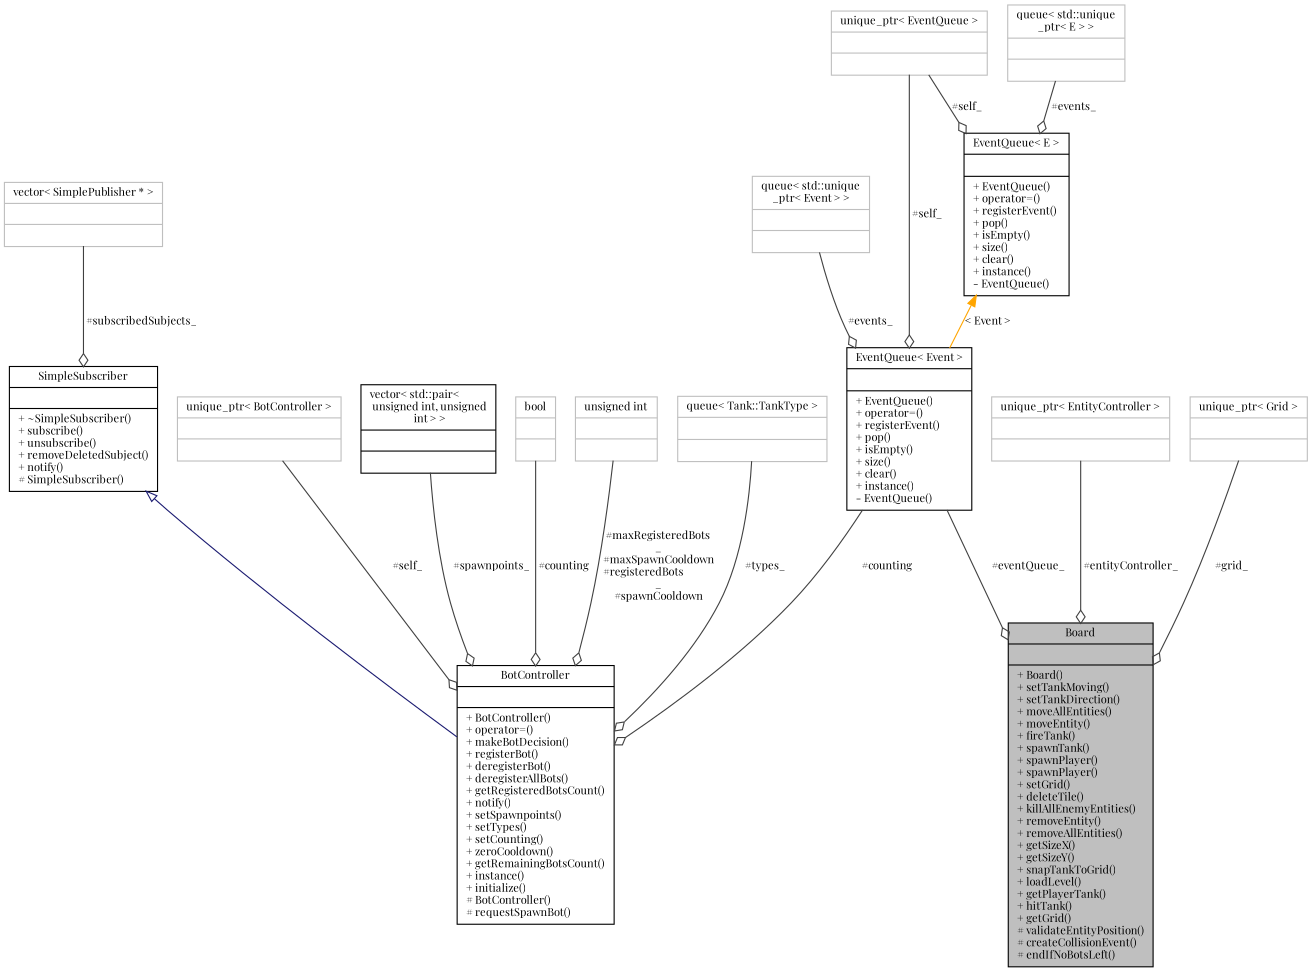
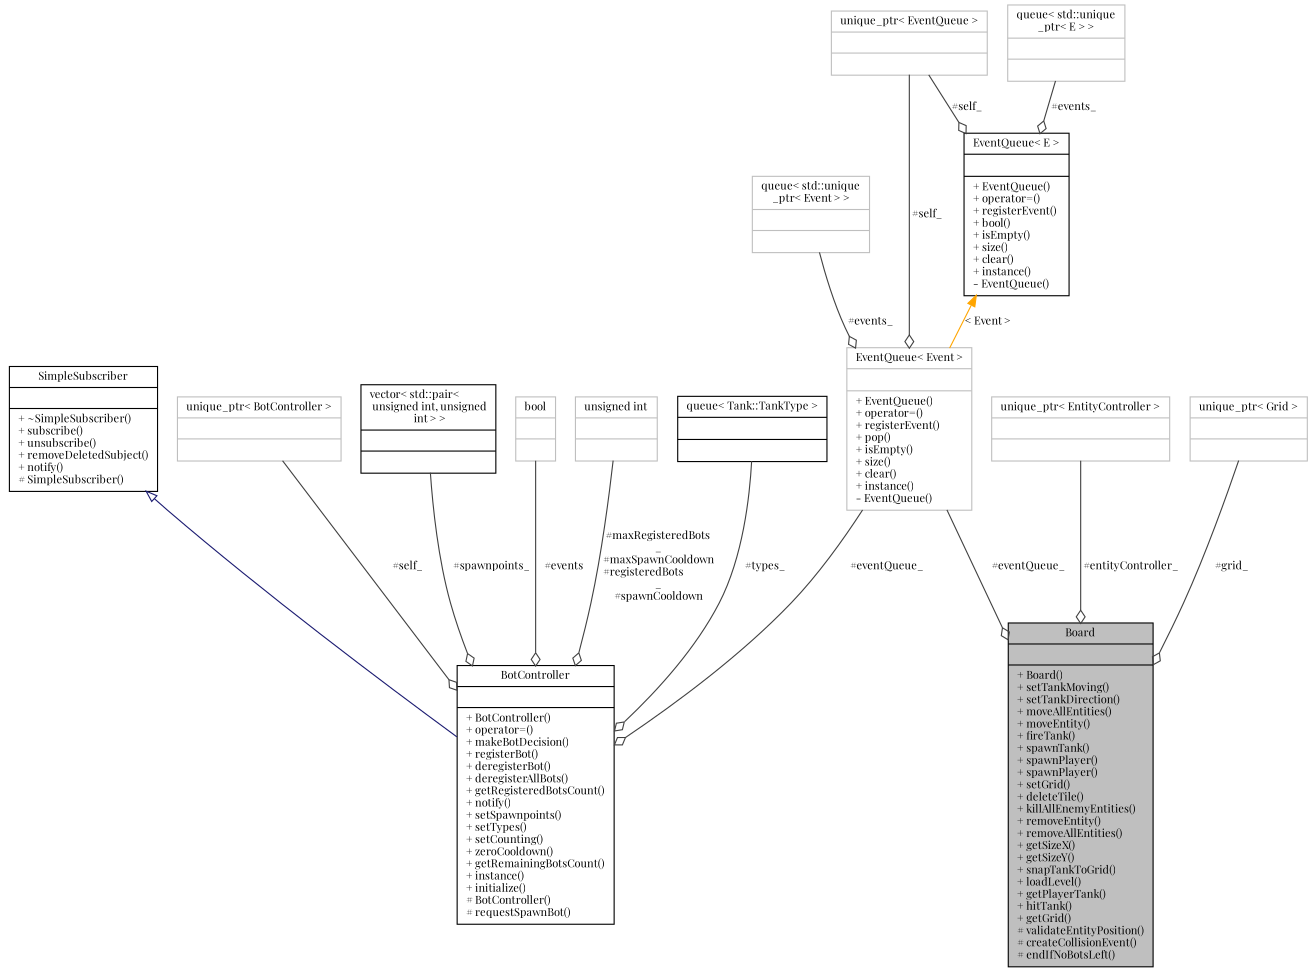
node "vector< SimplePublisher * >": removed
node "EventQueue< E >": text "+ pop()" -> "+ bool()"
node "queue< Tank::TankType >": color grey75 -> black
node "EventQueue< Event >": color black -> grey75
edge "bool" -> "BotController": label " #counting" -> " #events"
edge "EventQueue< Event >" -> "BotController": label " #counting" -> " #eventQueue_"
